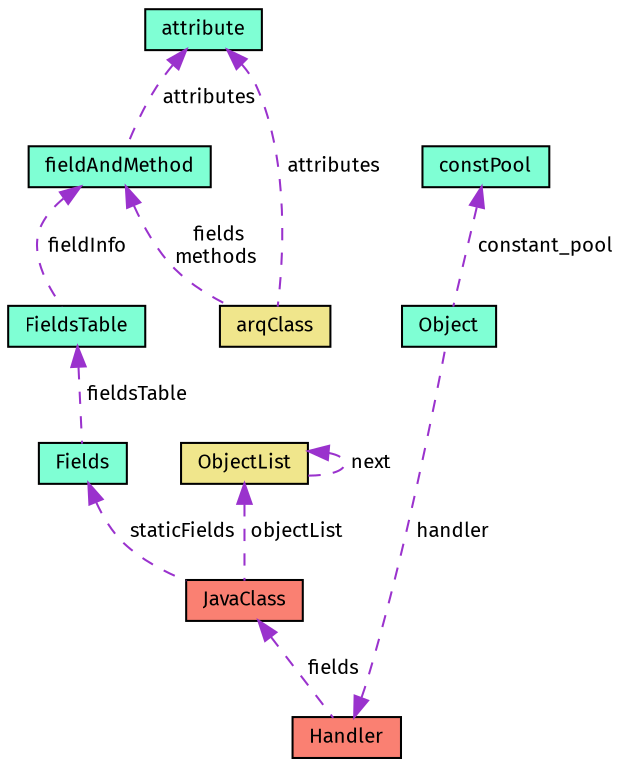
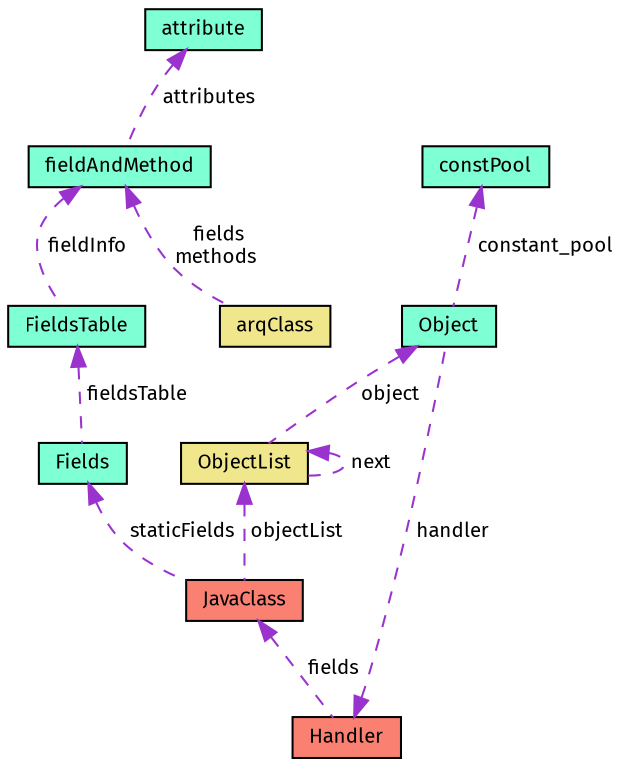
edge "arqClass" -> "attribute": removed, label "attributes"
edge "ObjectList" -> "Object": added, label "object"
